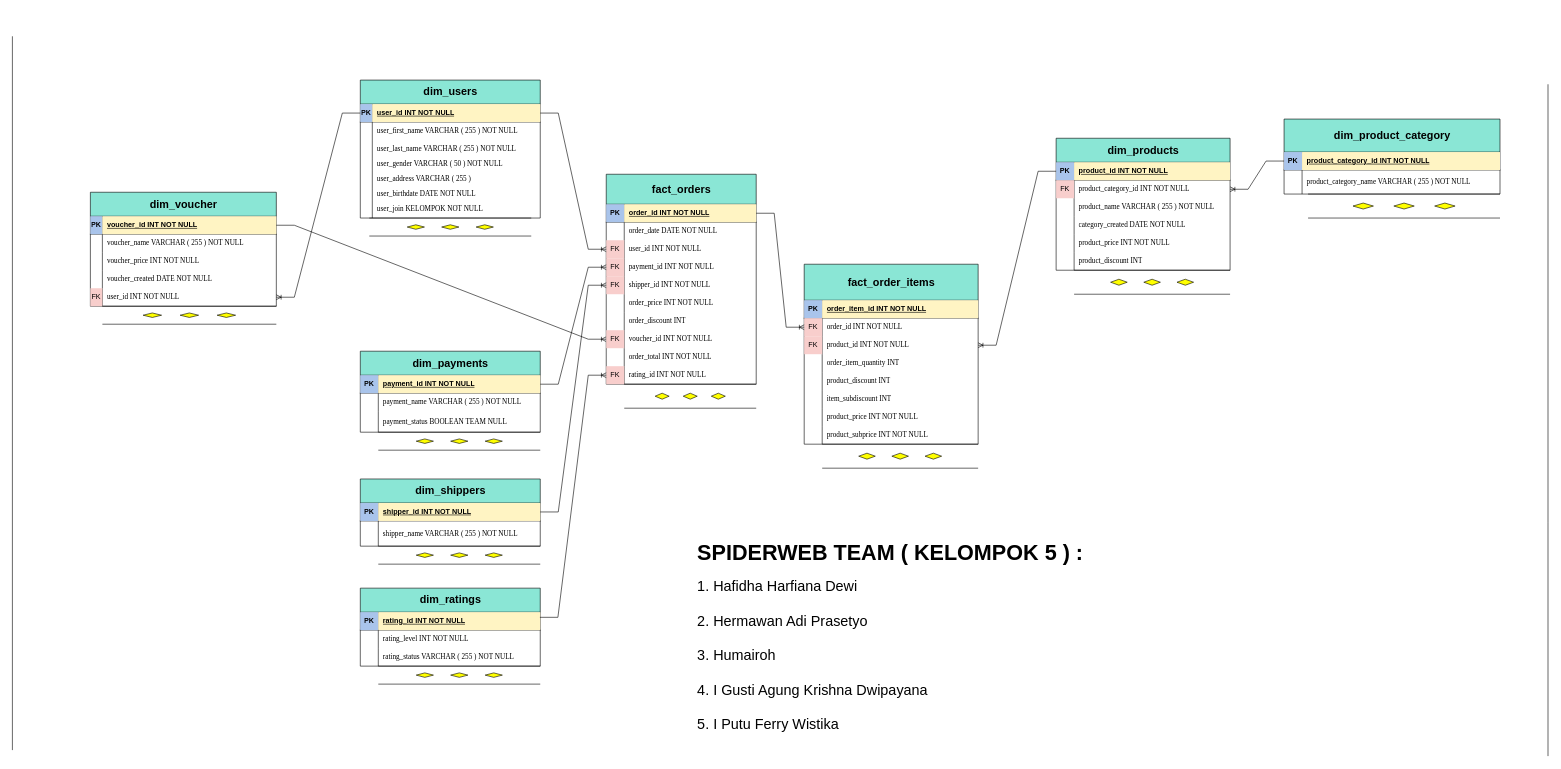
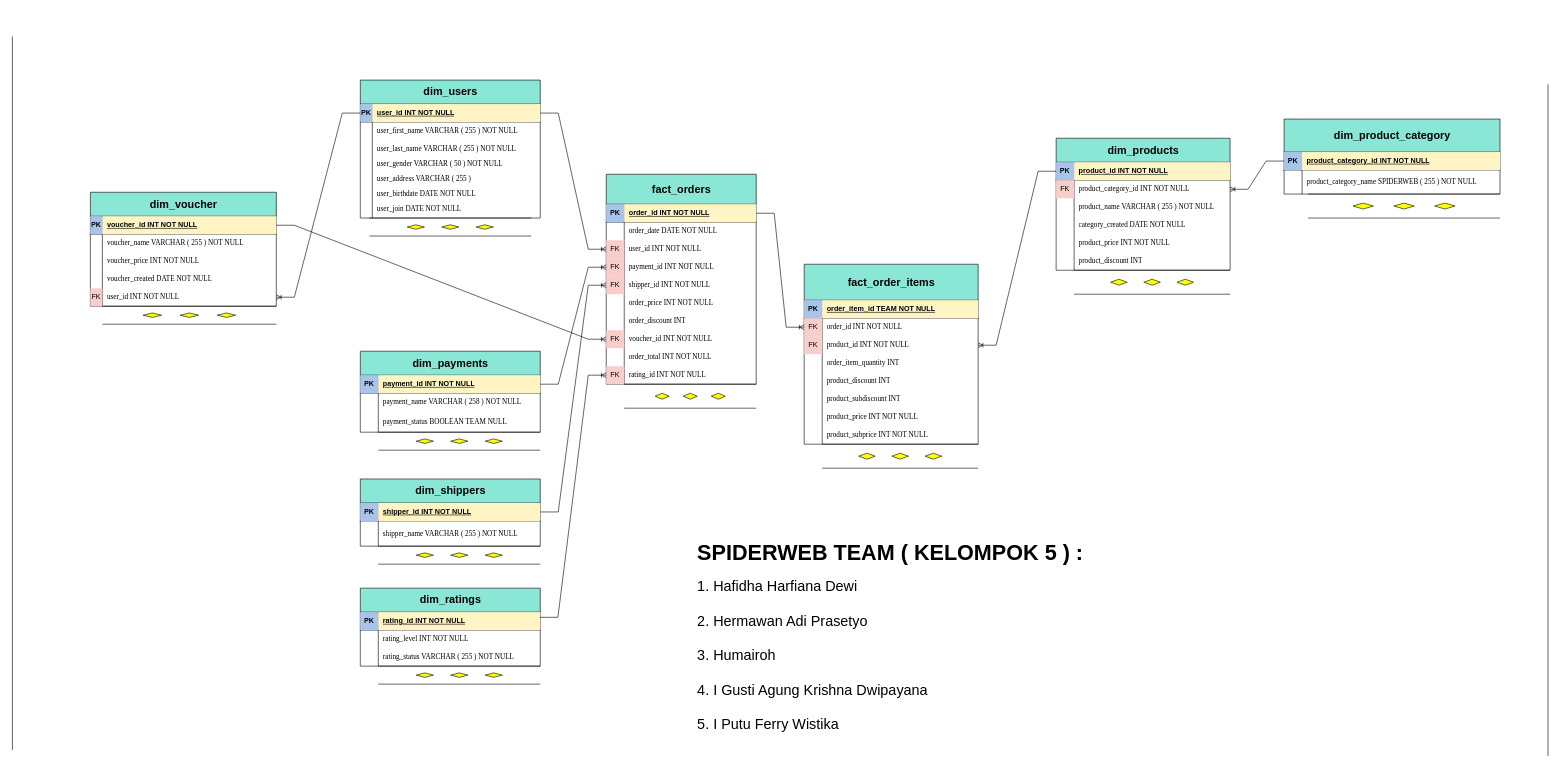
node "product_category_name VARCHAR ( 255 ) NOT NULL": label "product_category_name VARCHAR ( 255 ) NOT NULL" -> "product_category_name SPIDERWEB ( 255 ) NOT NULL"
node "user_join KELOMPOK NOT NULL": label "user_join KELOMPOK NOT NULL" -> "user_join DATE NOT NULL"
node "order_item_id INT NOT NULL": label "order_item_id INT NOT NULL" -> "order_item_id TEAM NOT NULL"
node "item_subdiscount INT": label "item_subdiscount INT" -> "product_subdiscount INT"
node "payment_name VARCHAR ( 255 ) NOT NULL": label "payment_name VARCHAR ( 255 ) NOT NULL" -> "payment_name VARCHAR ( 258 ) NOT NULL"
